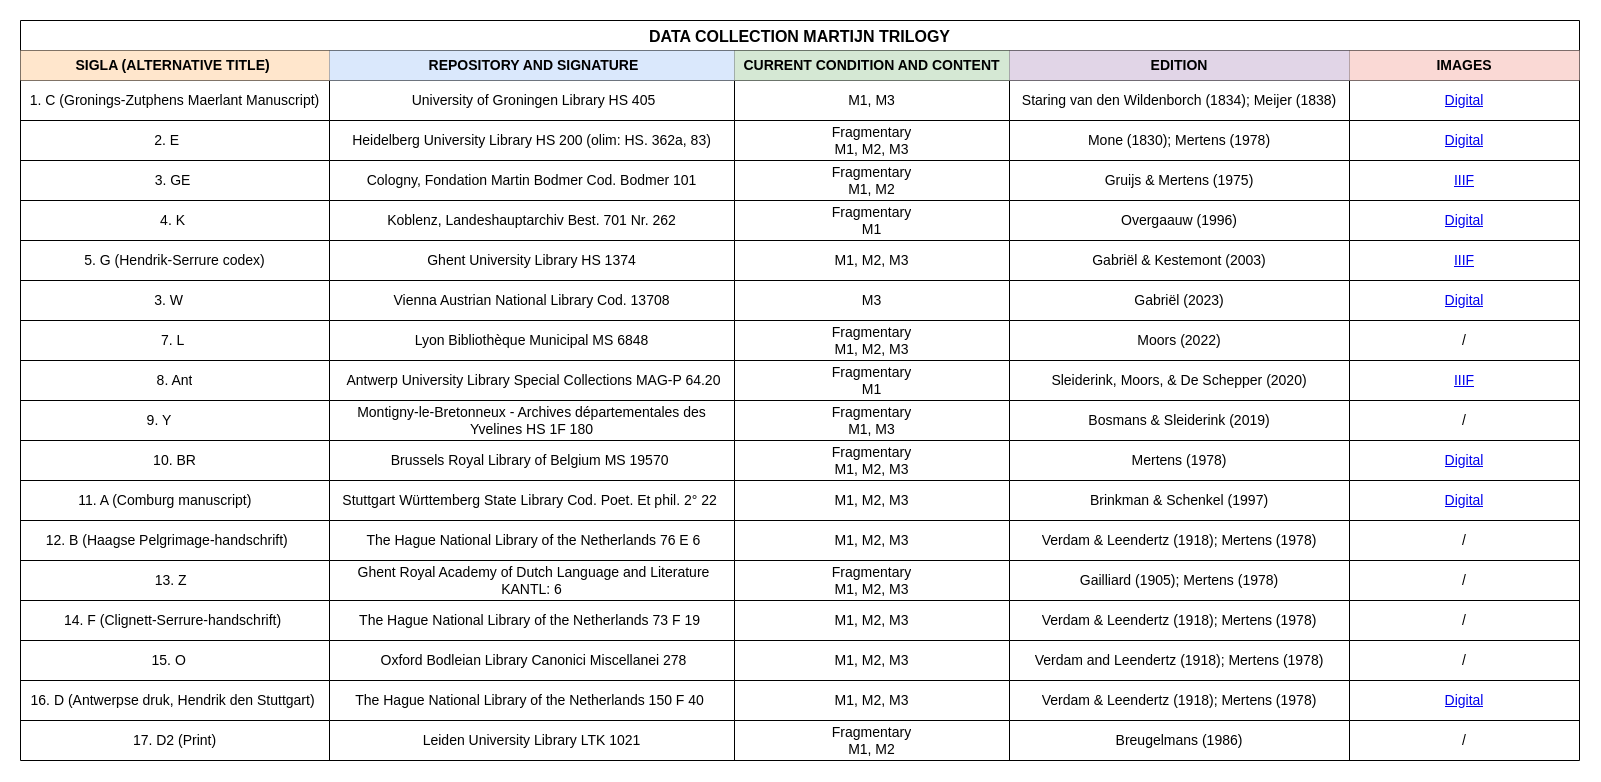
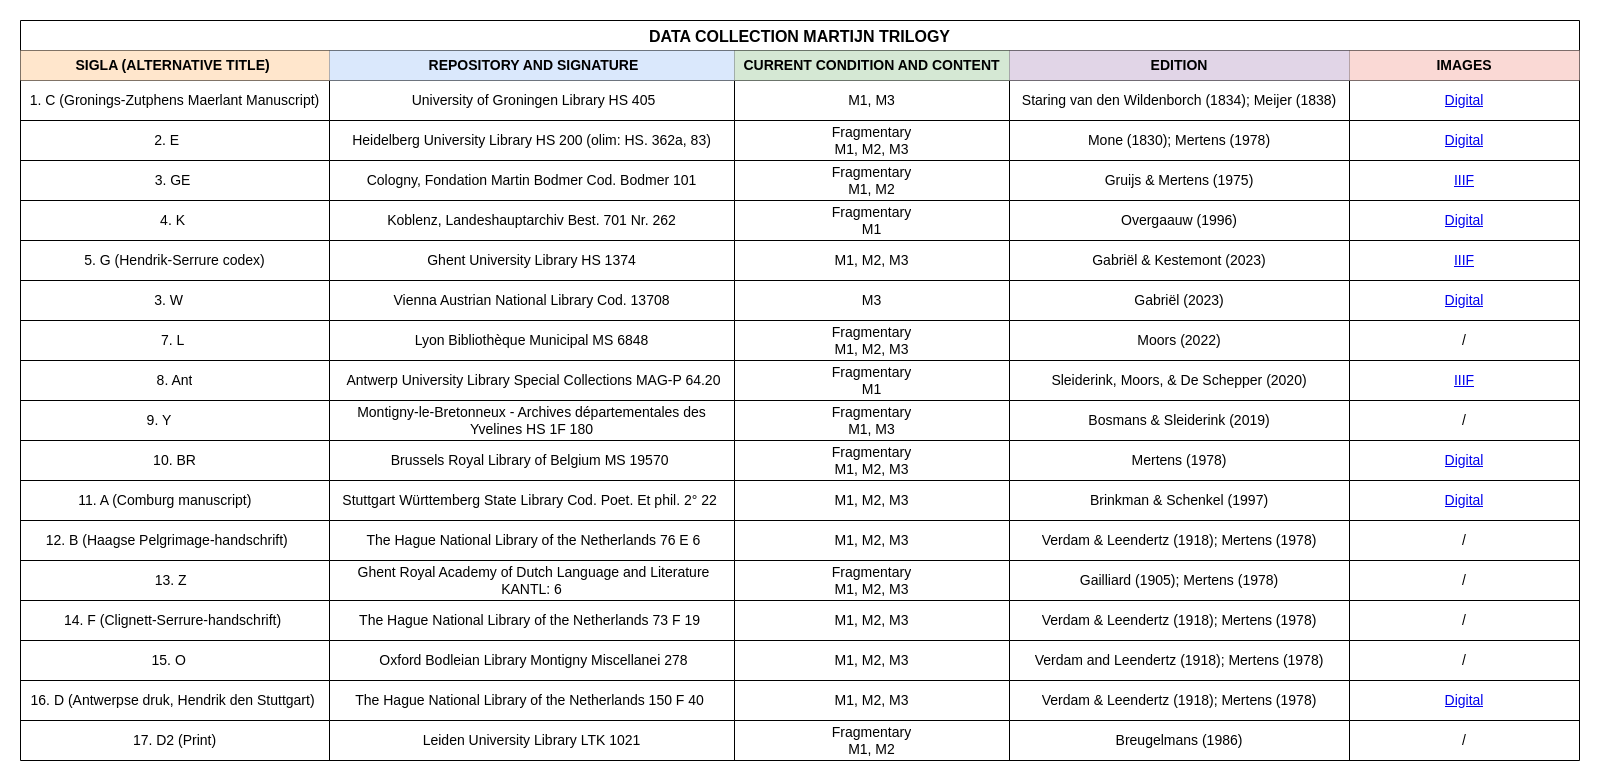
node "Gabriël & Kestemont (2003)": label "Gabriël & Kestemont (2003)" -> "Gabriël & Kestemont (2023)"
node "Oxford Bodleian Library Canonici Miscellanei 278": label "Oxford Bodleian Library Canonici Miscellanei 278" -> "Oxford Bodleian Library Montigny Miscellanei 278"
